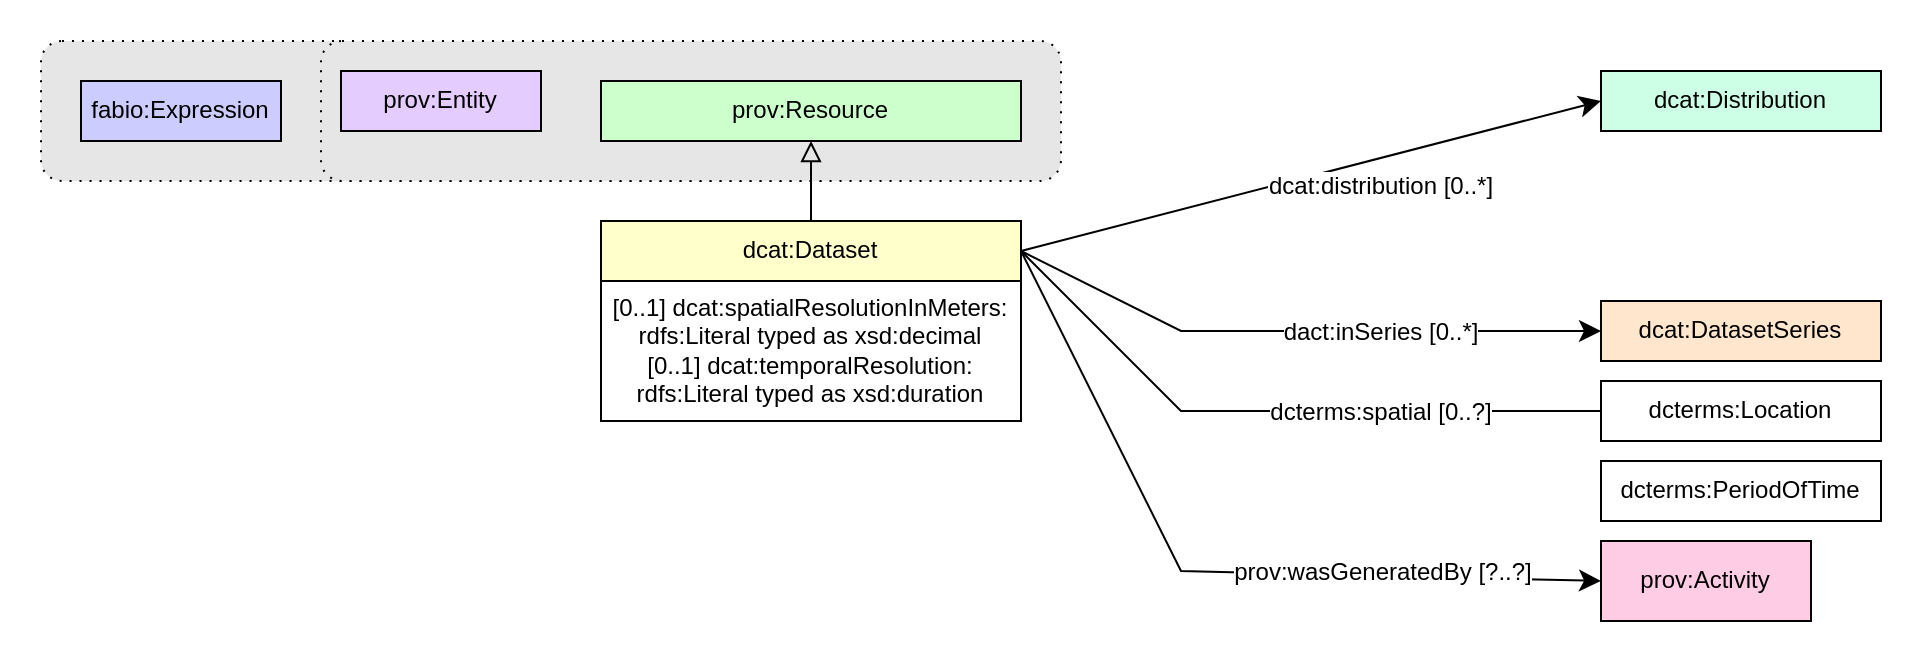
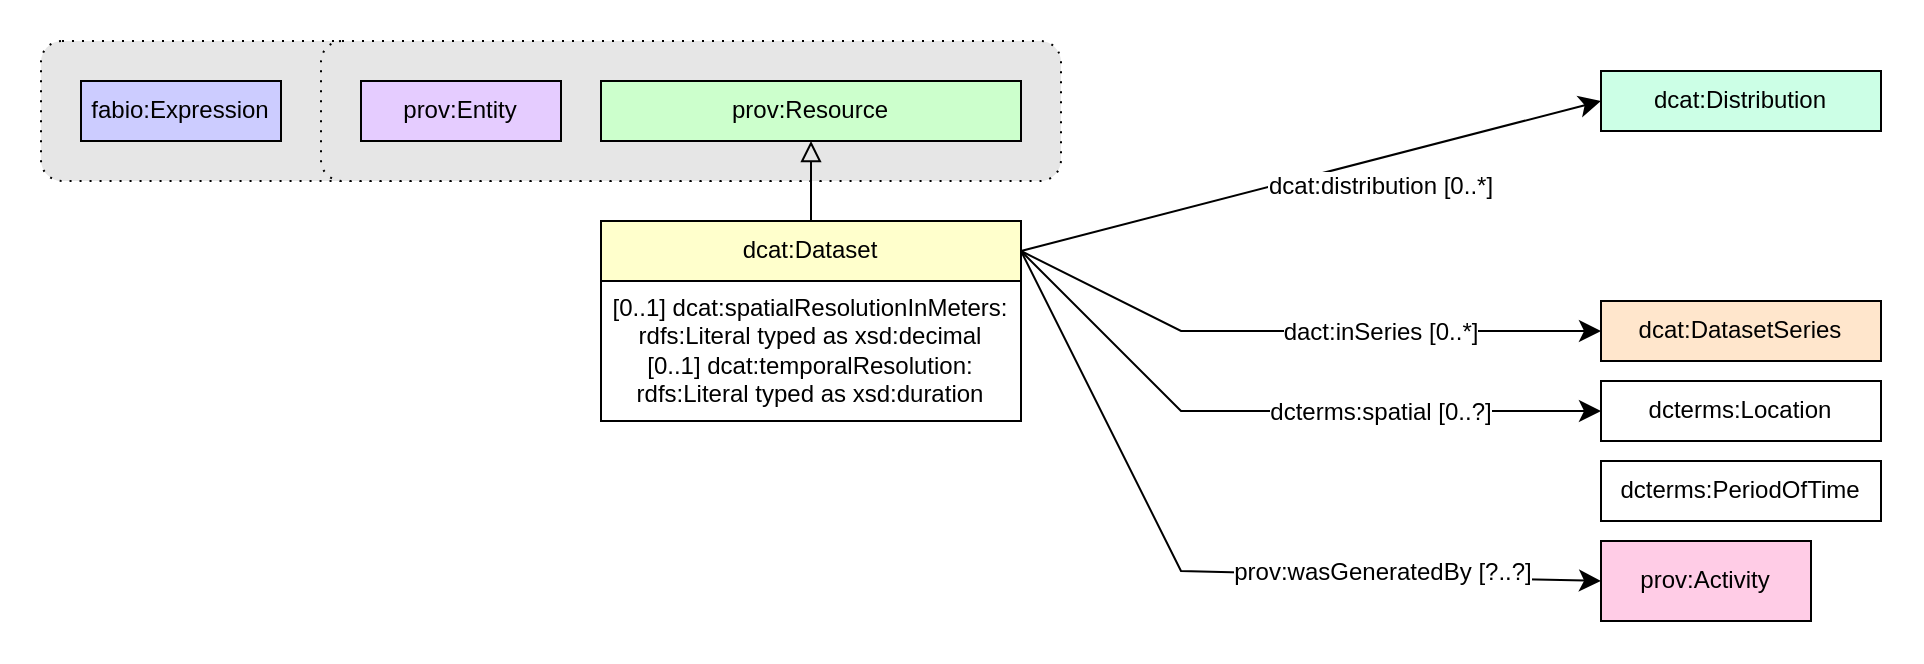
node "prov:Entity": moved (441, 101) -> (461, 111)
edge "dcat:Dataset" -- "dcterms:Location": arrowhead none -> classic
